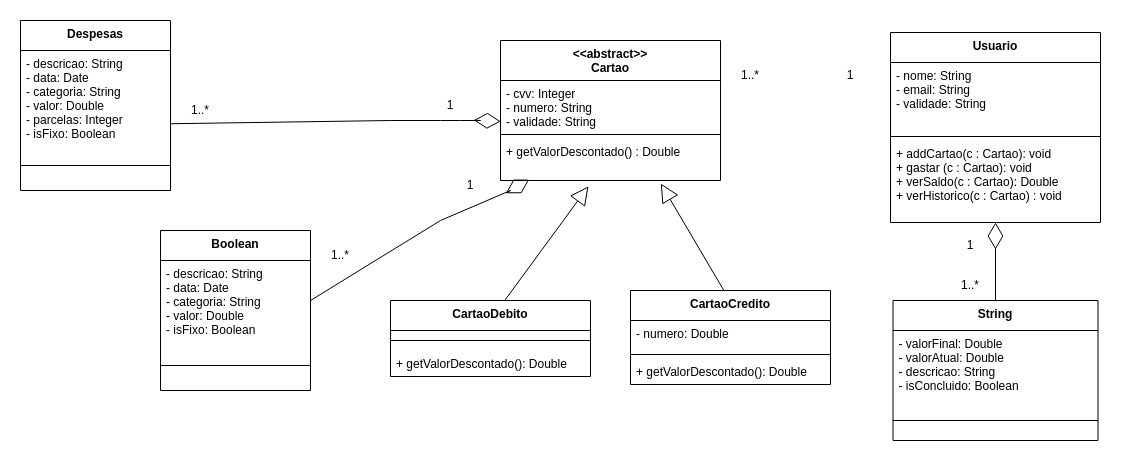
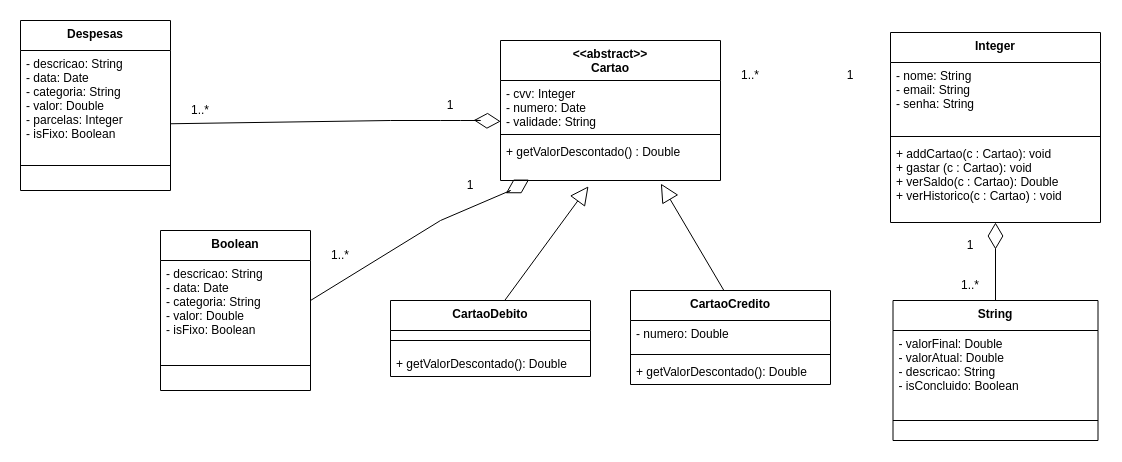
node "Usuario": label "Usuario" -> "Integer"
node "- nome: String - email: String - validade: String": label "- nome: String - email: String - validade: String" -> "- nome: String - email: String - senha: String"
node "- cvv: Integer - numero: String - validade: String": label "- cvv: Integer - numero: String - validade: String" -> "- cvv: Integer - numero: Date - validade: String"
